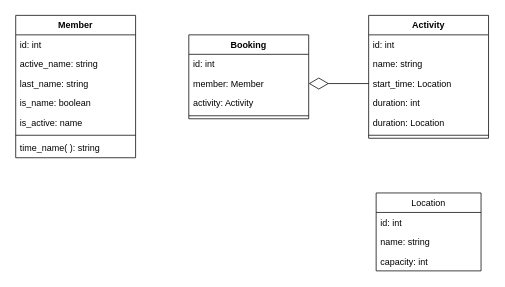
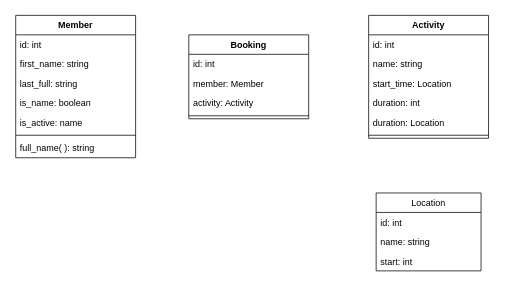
node "active_name: string": label "active_name: string" -> "first_name: string"
node "last_name: string": label "last_name: string" -> "last_full: string"
edge "start_time: Location" -> "member: Member": removed
node "time_name( ): string": label "time_name( ): string" -> "full_name( ): string"
node "capacity: int": label "capacity: int" -> "start: int"
